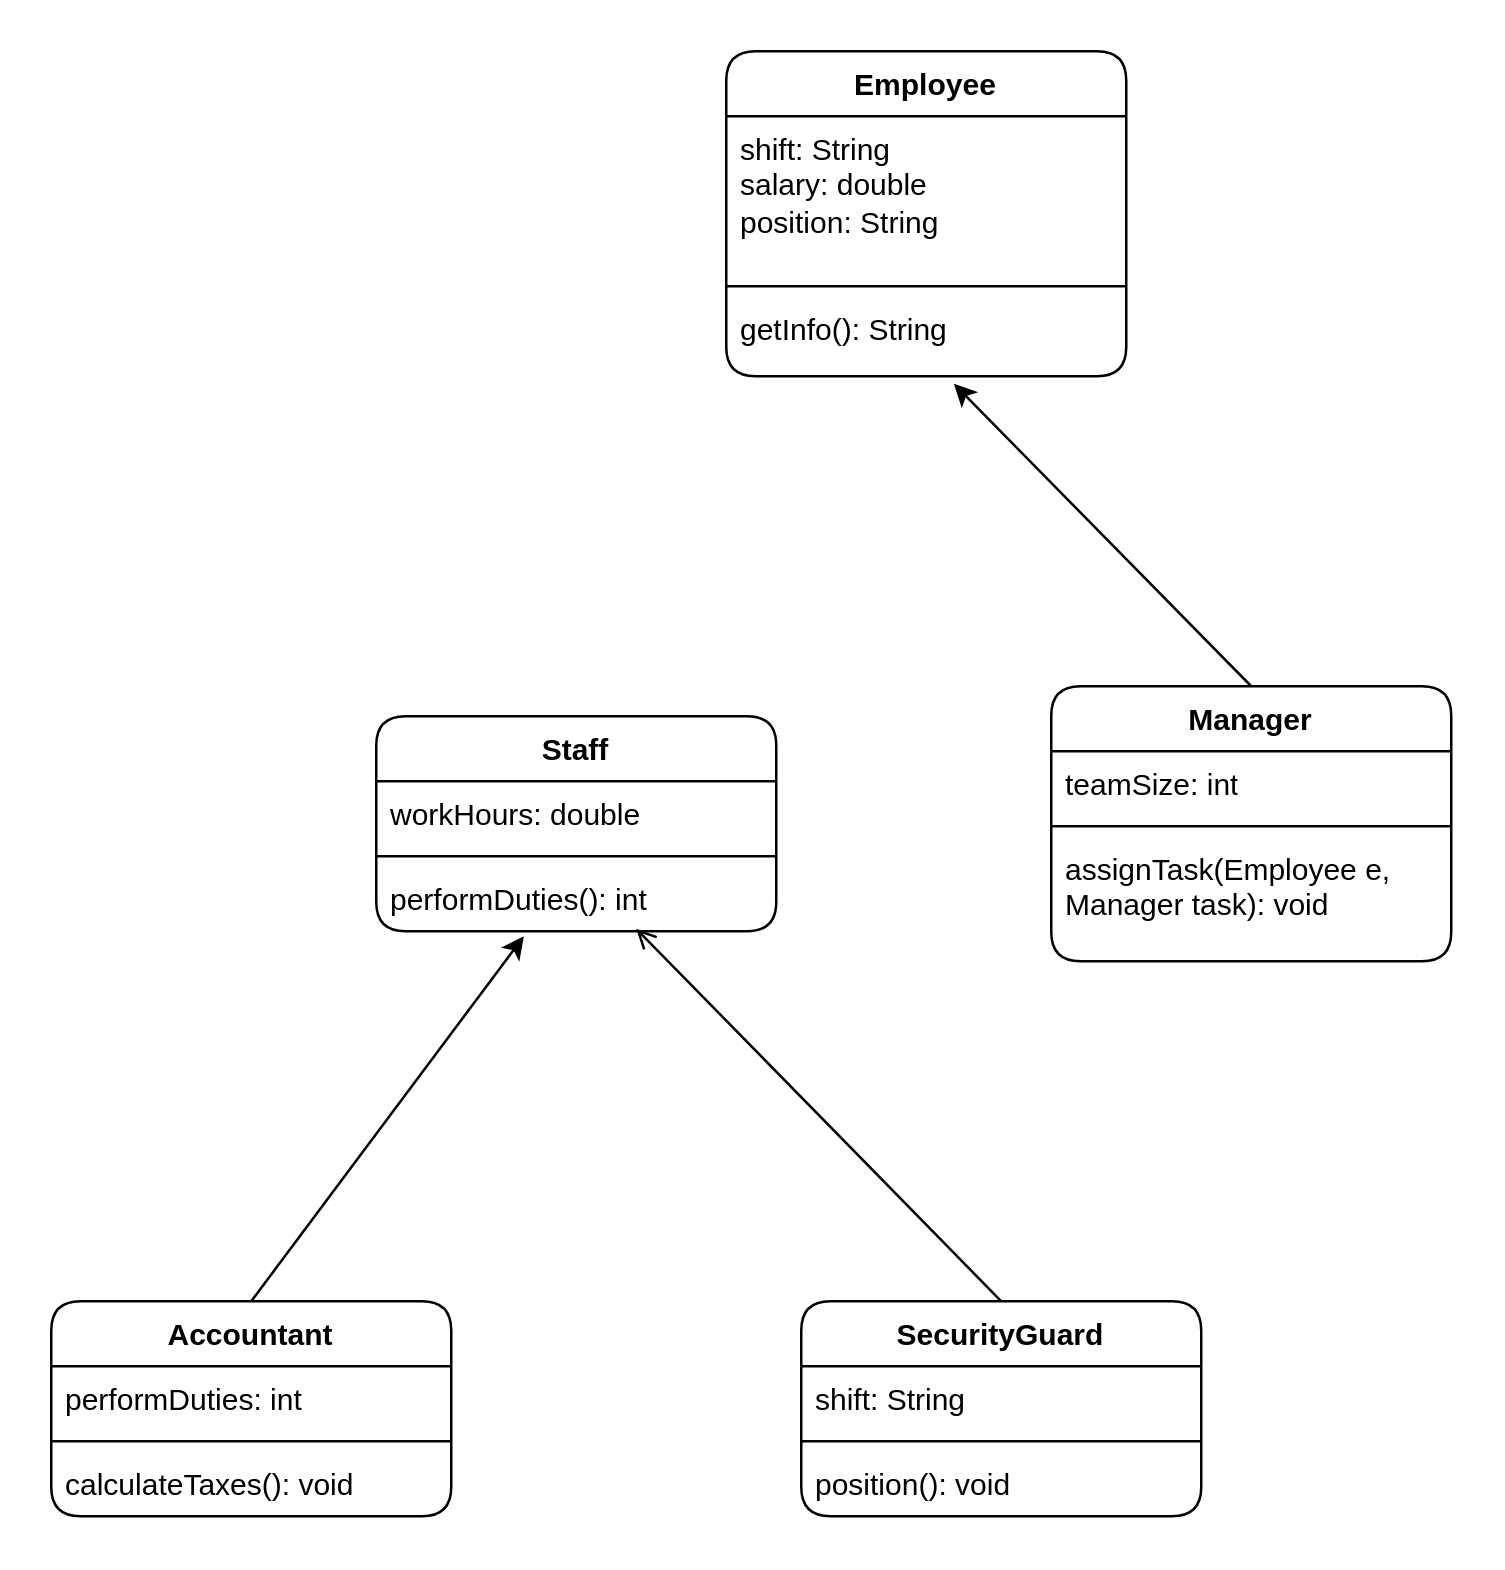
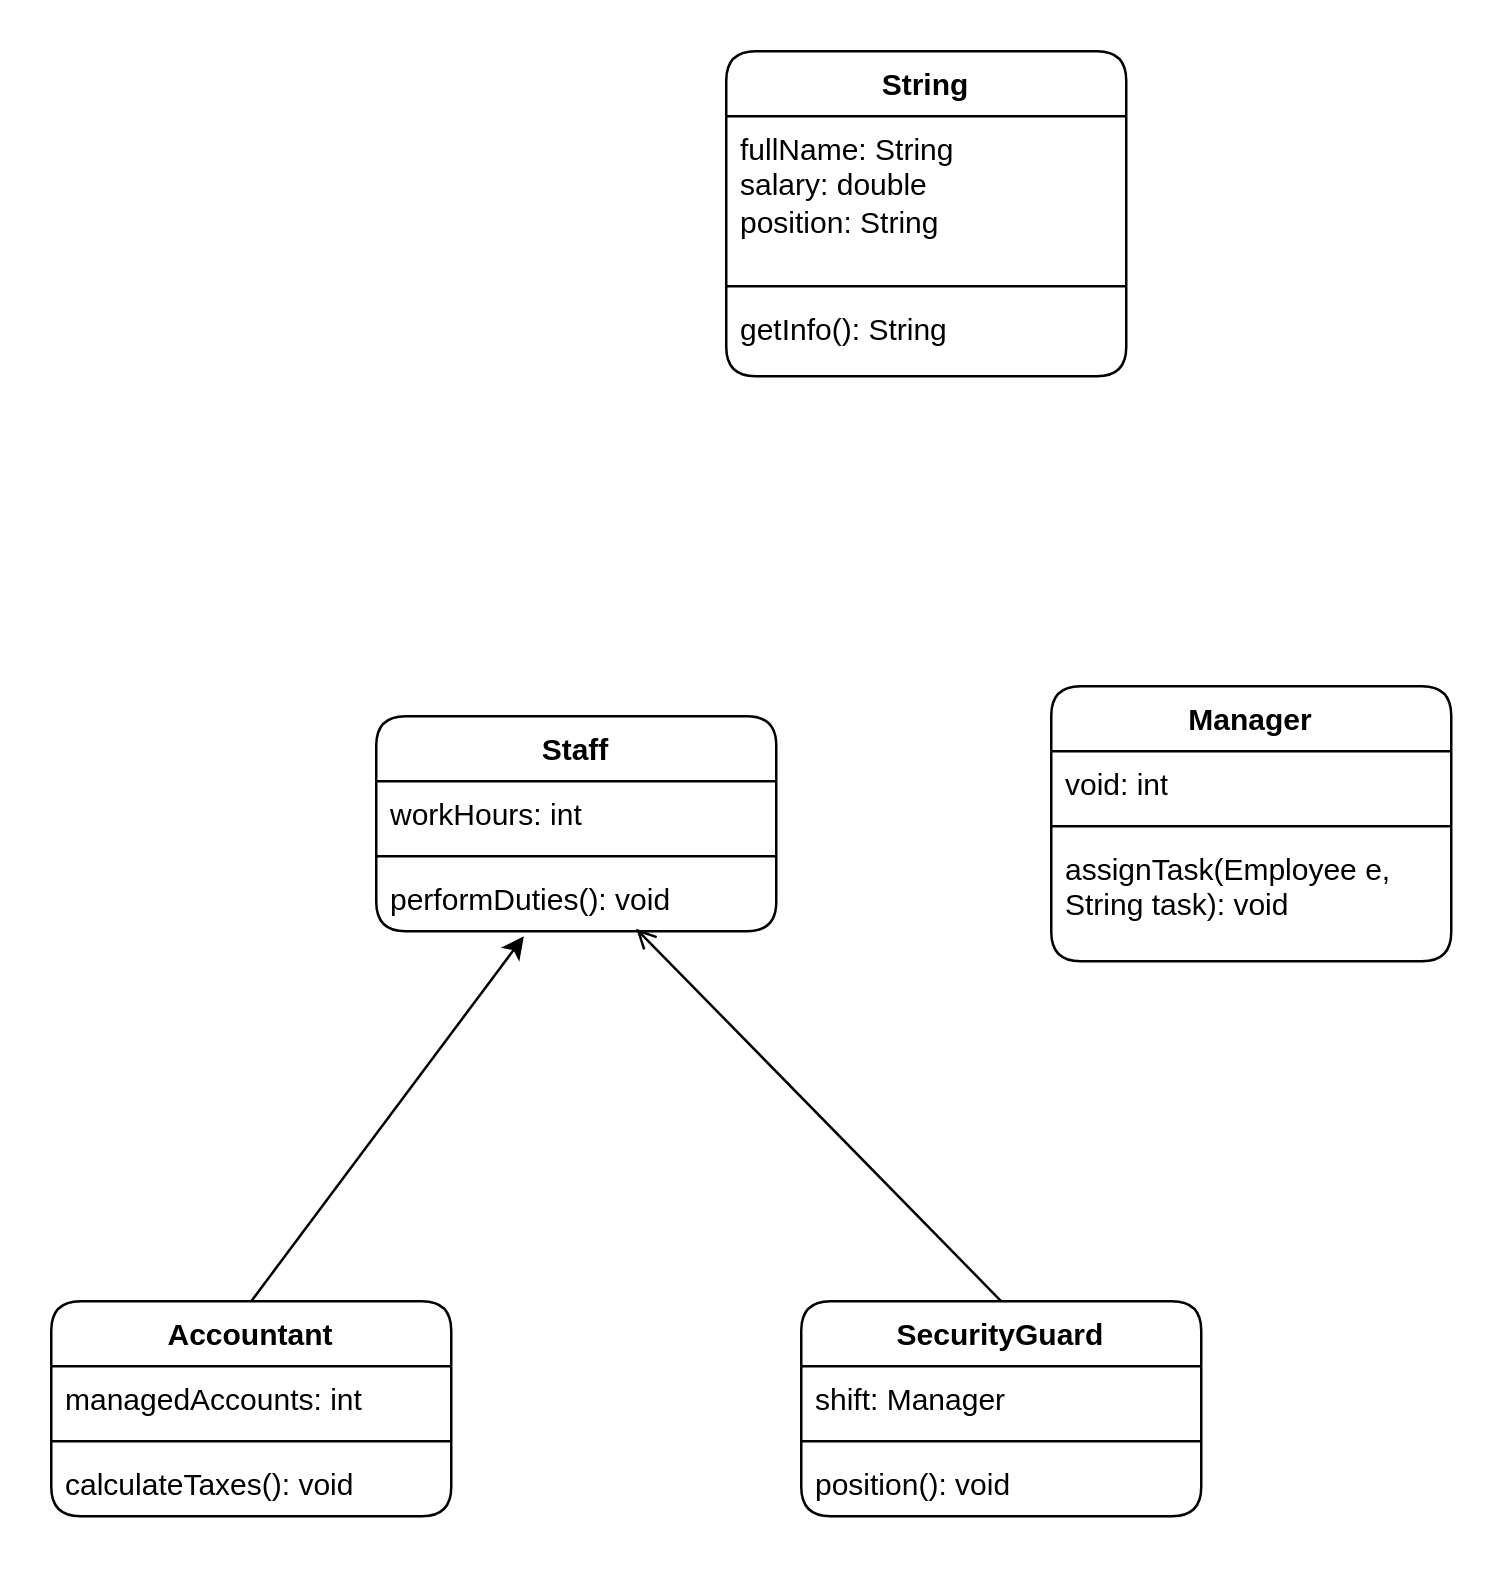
node "Employee": label "Employee" -> "String"
node "shift: String salary: double position: String": label "shift: String salary: double position: String" -> "fullName: String salary: double position: String"
edge "Manager" -> "getInfo(): String": removed
node "teamSize: int": label "teamSize: int" -> "void: int"
node "workHours: double": label "workHours: double" -> "workHours: int"
node "assignTask(Employee e, Manager task): void": label "assignTask(Employee e, Manager task): void" -> "assignTask(Employee e, String task): void"
node "performDuties(): int": label "performDuties(): int" -> "performDuties(): void"
node "performDuties: int": label "performDuties: int" -> "managedAccounts: int"
node "shift: String": label "shift: String" -> "shift: Manager"
